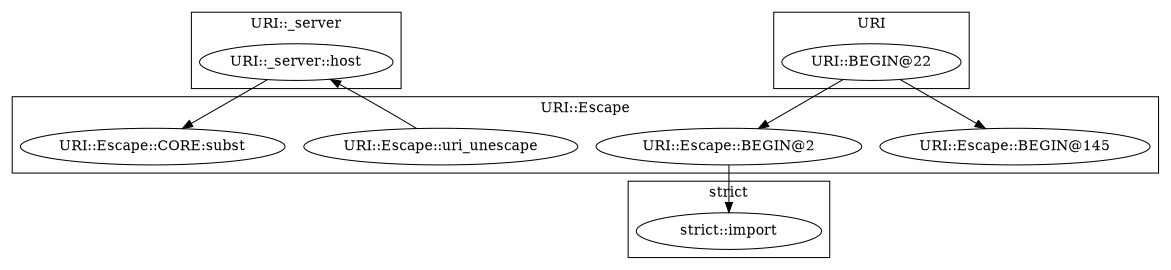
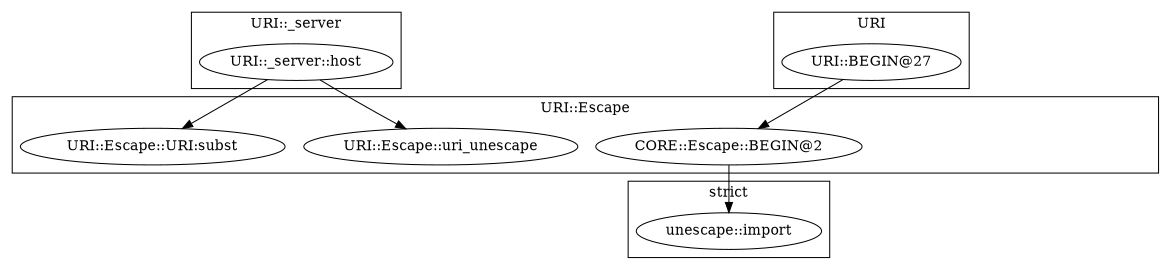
node "URI::BEGIN@22": label "URI::BEGIN@22" -> "URI::BEGIN@27"
edge "URI::Escape::uri_unescape" -> "URI::_server::host": reversed
node "URI::Escape::CORE:subst": label "URI::Escape::CORE:subst" -> "URI::Escape::URI:subst"
node "URI::Escape::BEGIN@2": label "URI::Escape::BEGIN@2" -> "CORE::Escape::BEGIN@2"
node "URI::Escape::BEGIN@145": removed
node "strict::import": label "strict::import" -> "unescape::import"
